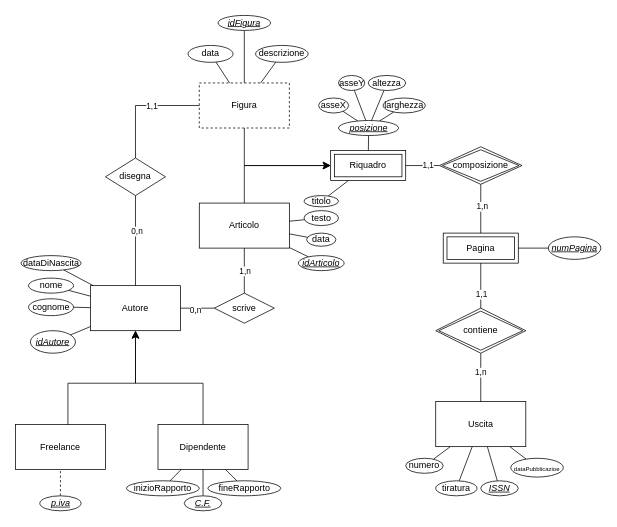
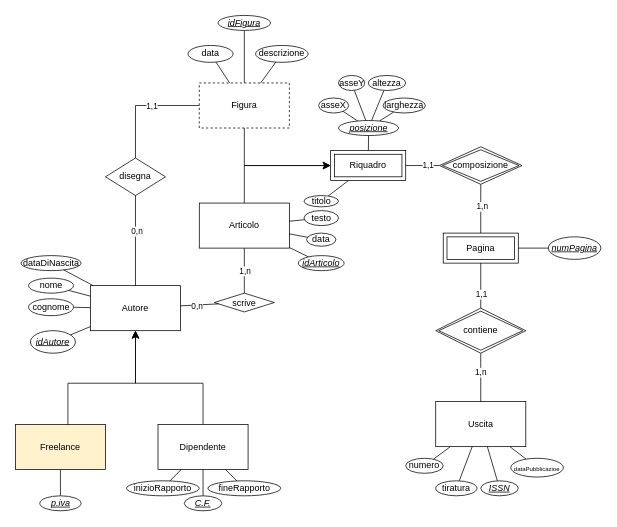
node "scrive": size 60x30 -> 60x19
node "Freelance": fillcolor #ffffff -> #fff2cc
edge "Freelance" -- "p.iva": style dashed -> solid
